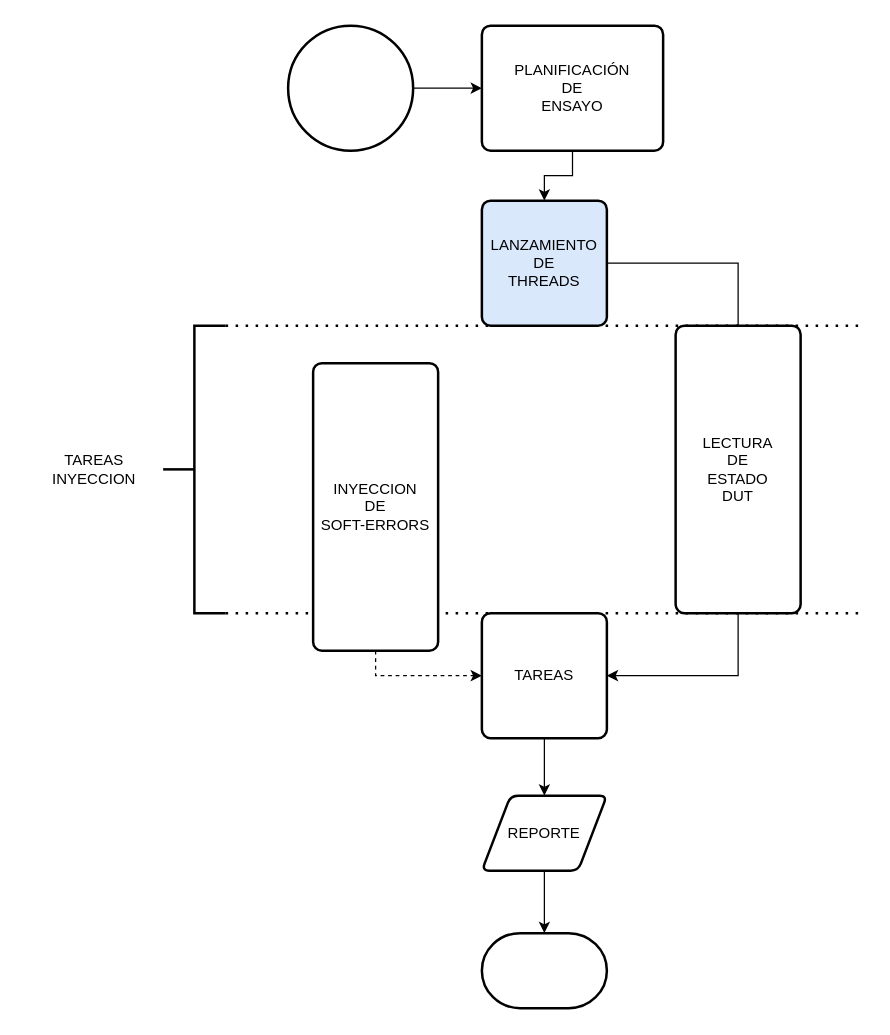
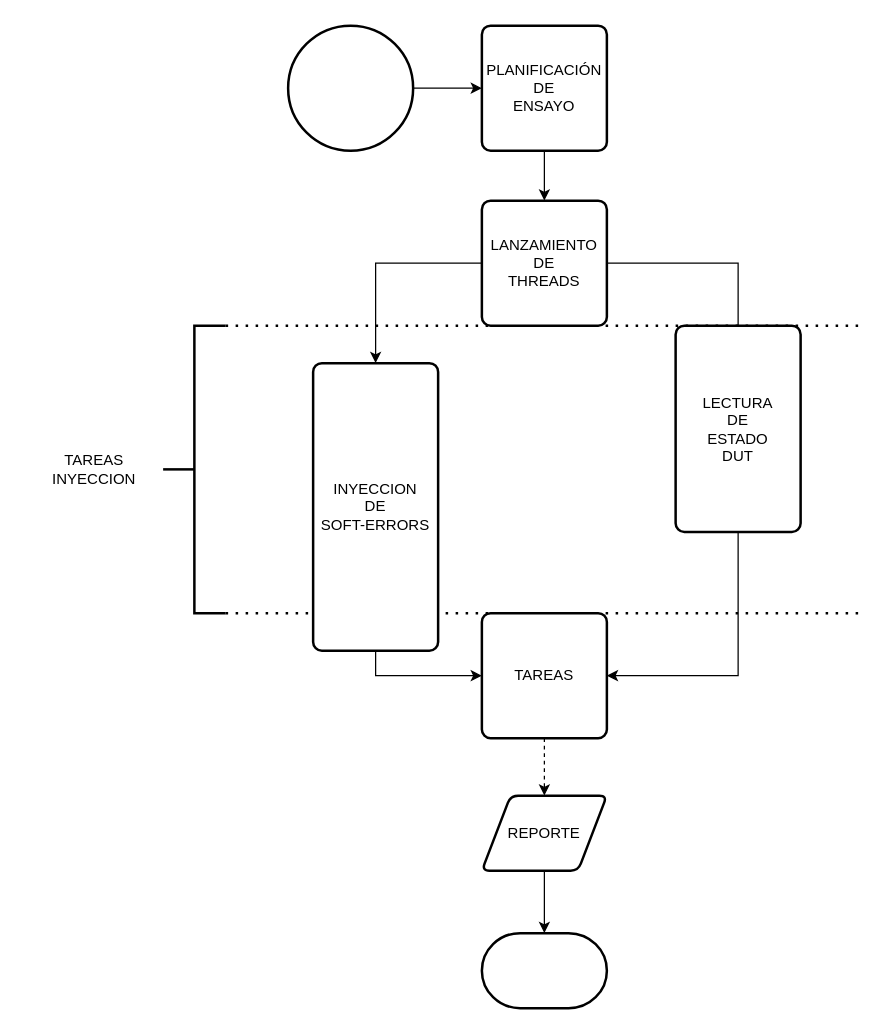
node "PLANIFICACIÓN DE ENSAYO": size 181x125 -> 125x125
edge "LANZAMIENTO DE THREADS" -> "INYECCION DE SOFT-ERRORS": added
node "LANZAMIENTO DE THREADS": fillcolor #dae8fc -> #ffffff
node "LECTURA DE ESTADO DUT": size 125x288 -> 125x206
edge "INYECCION DE SOFT-ERRORS" -> "TAREAS": style dashed -> solid
edge "TAREAS" -> "REPORTE": style solid -> dashed
